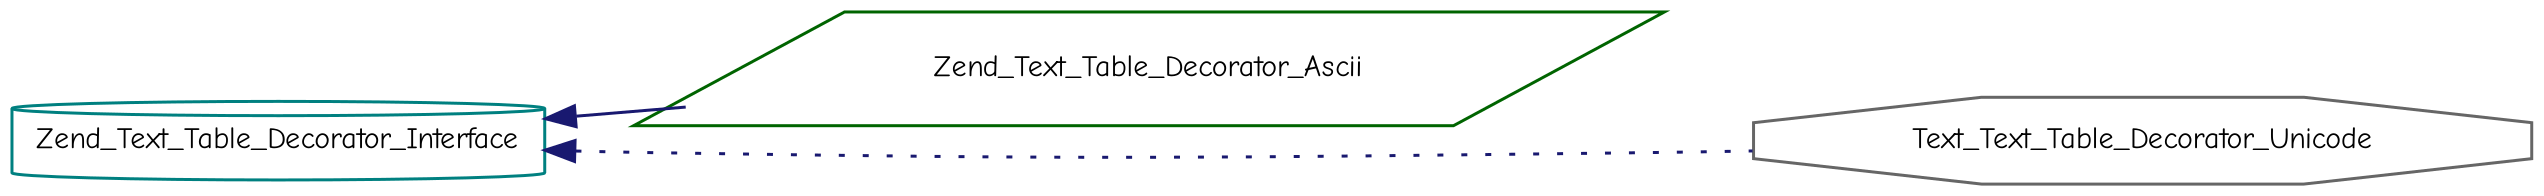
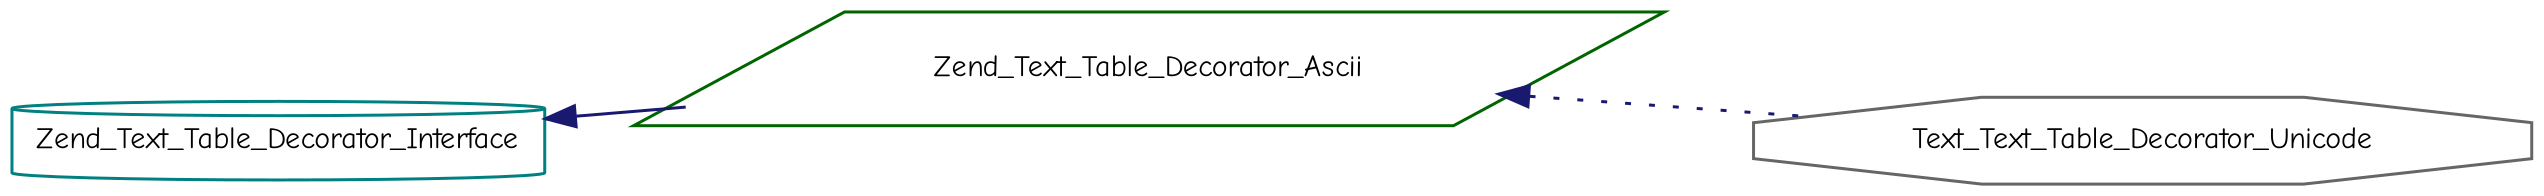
edge "Text_Text_Table_Decorator_Unicode" -> "Zend_Text_Table_Decorator_Interface": now "Text_Text_Table_Decorator_Unicode" -> "Zend_Text_Table_Decorator_Ascii"
